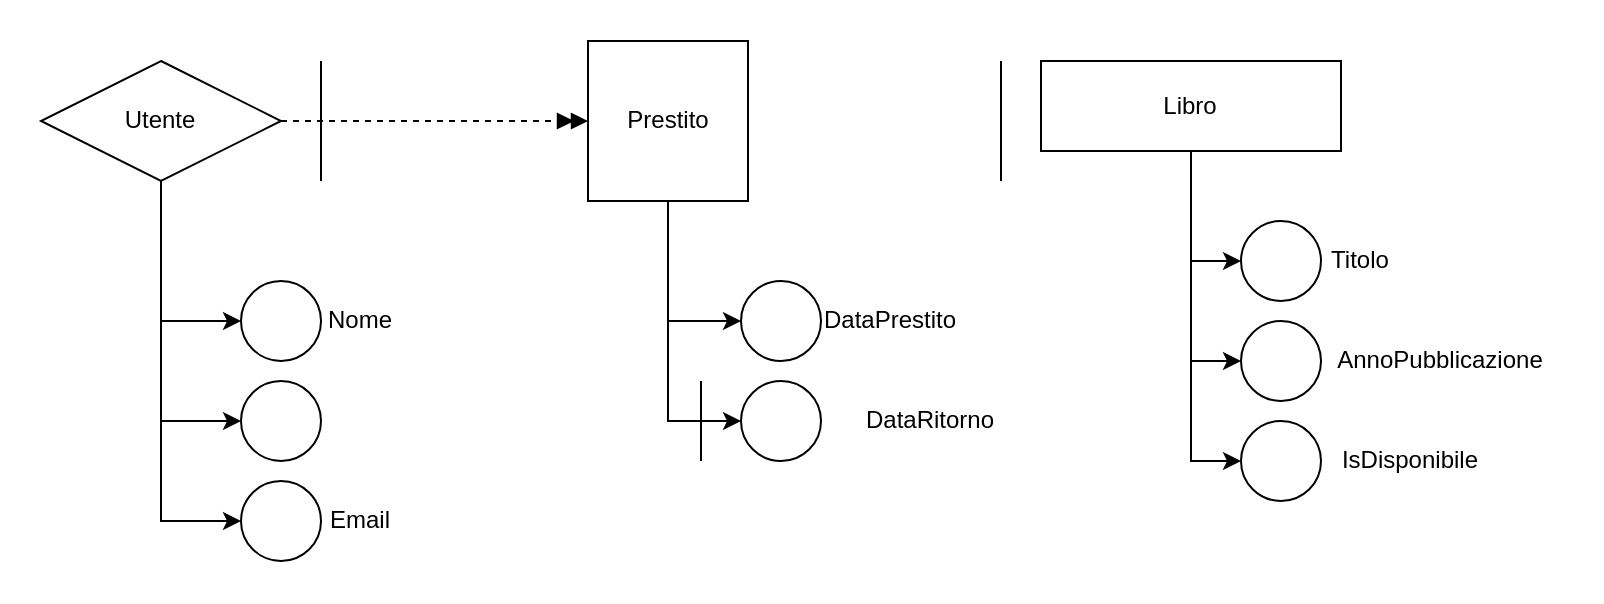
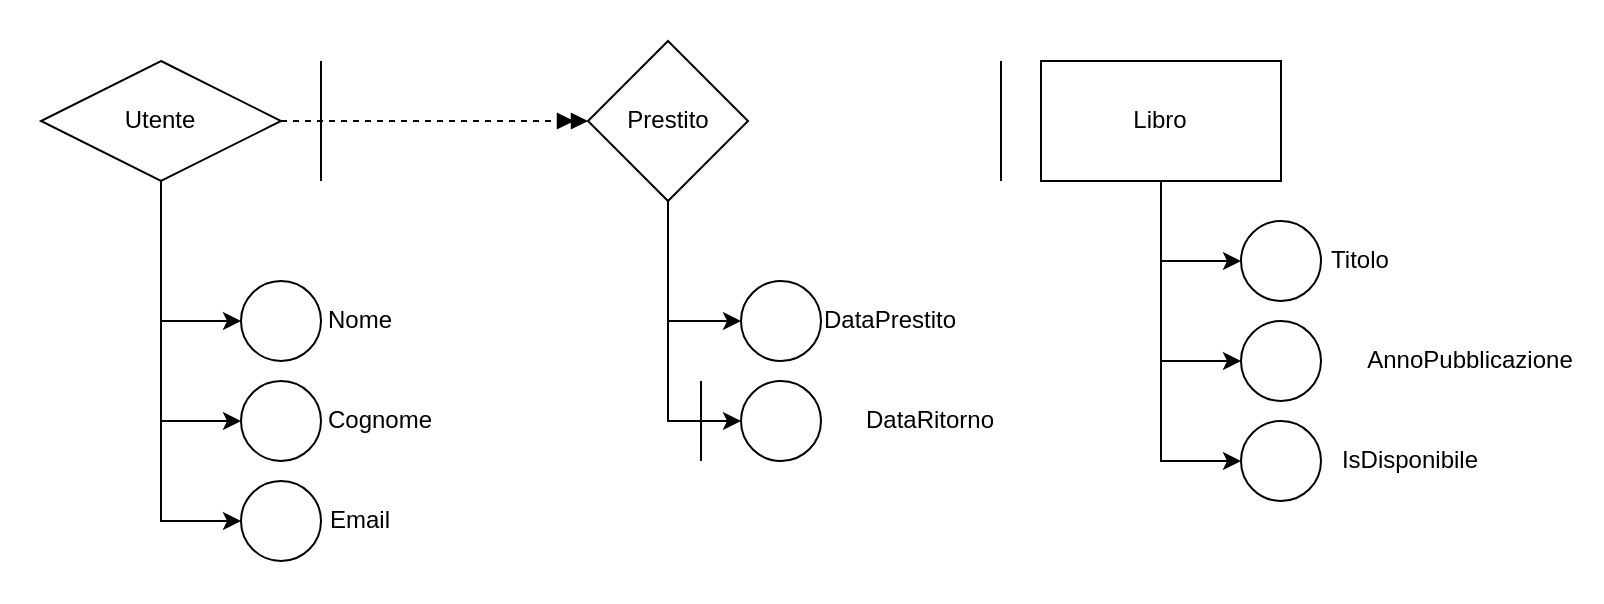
node "Libro": size 300x90 -> 240x120
node "Prestito": shape rectangle -> diamond
node "AnnoPubblicazione": moved (1441, 361) -> (1471, 361)
node "Cognome": added
